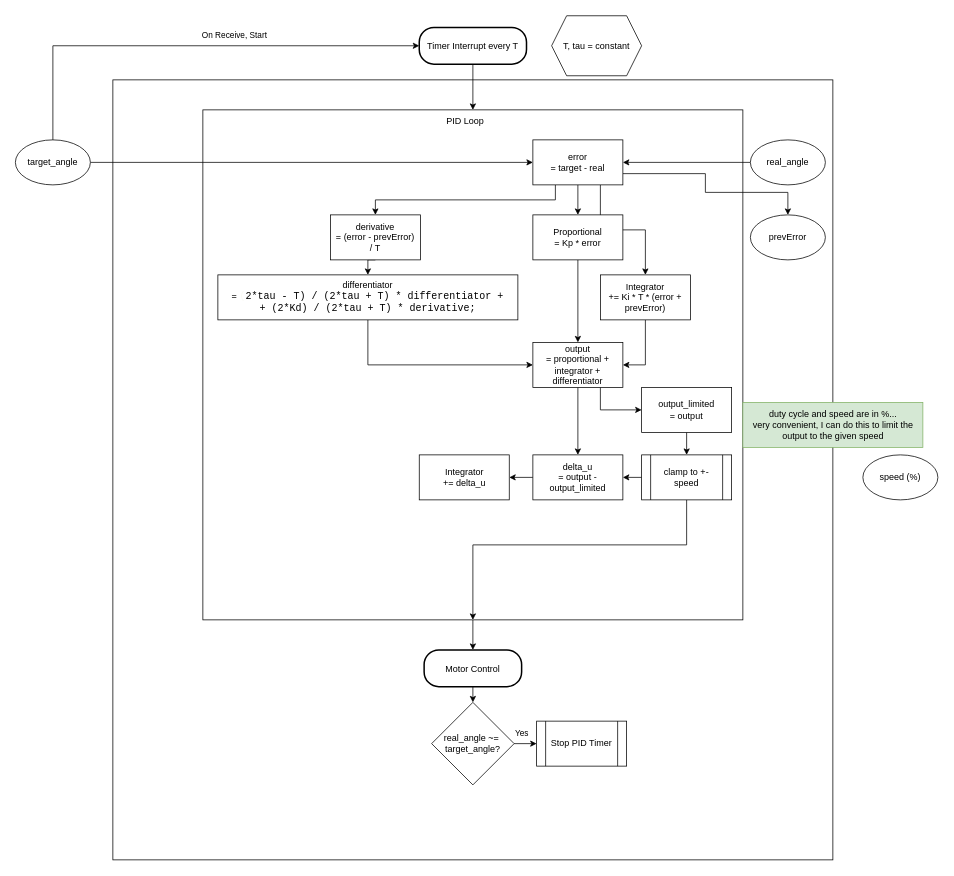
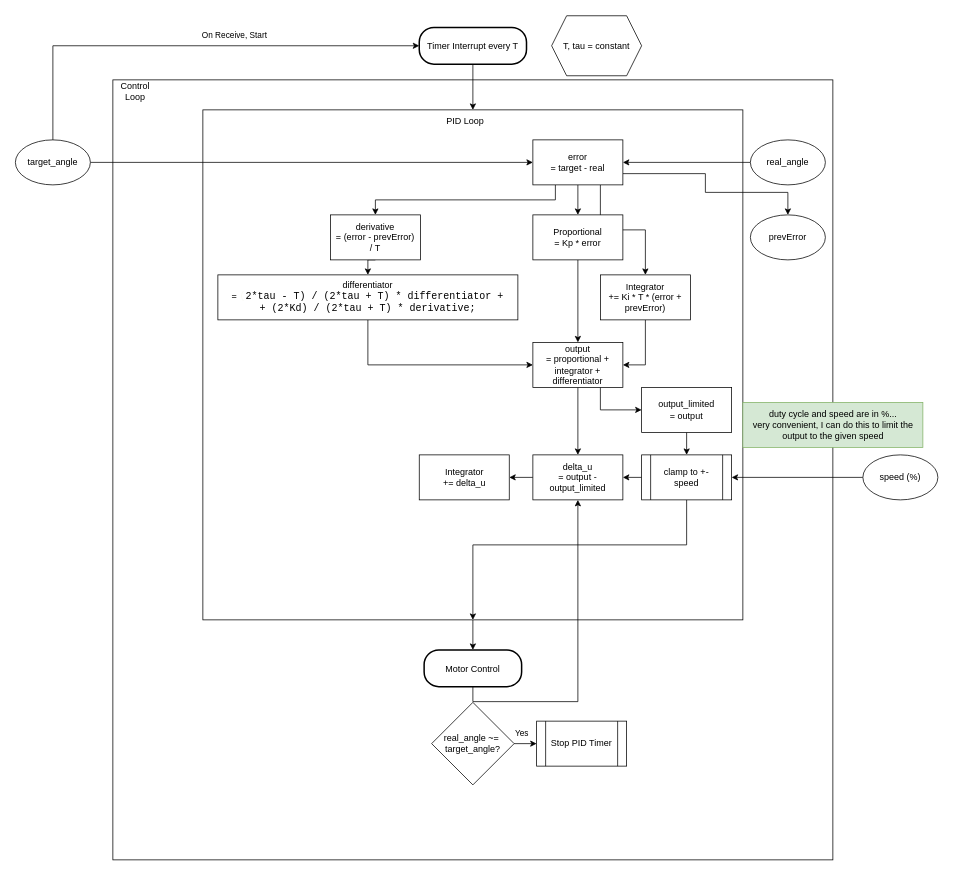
node "Control Loop": added
edge "speed (%)" -> "clamp to +- speed": added
edge "Motor Control" -> "real_angle ~= target_angle?": now "Motor Control" -> "delta_u = output - output_limited"
